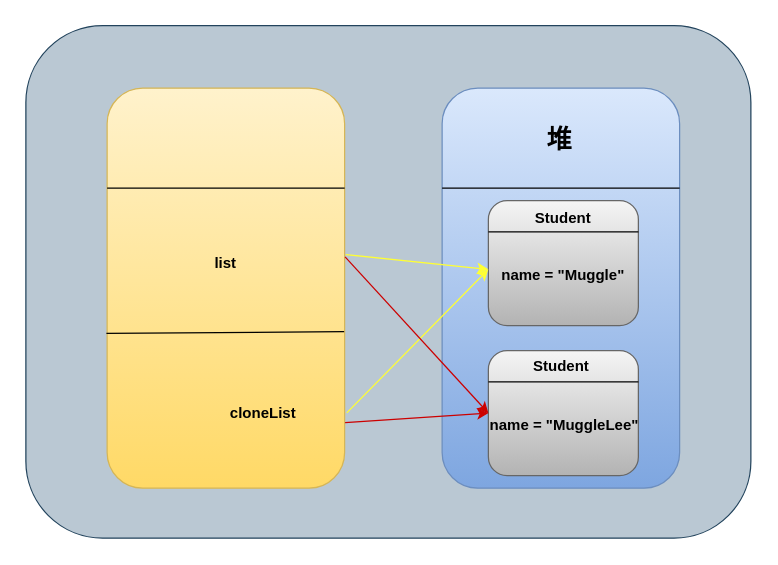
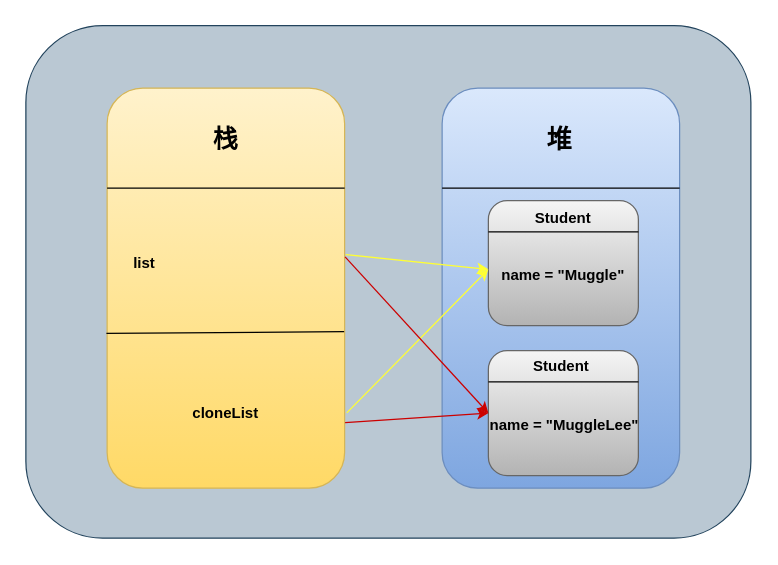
node "栈": added
node "list": moved (226, 263) -> (144, 263)
node "cloneList": moved (263, 413) -> (226, 413)
